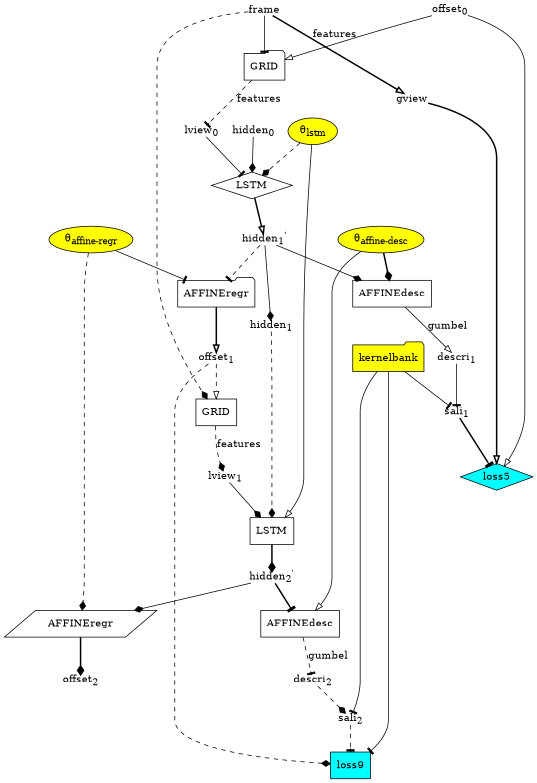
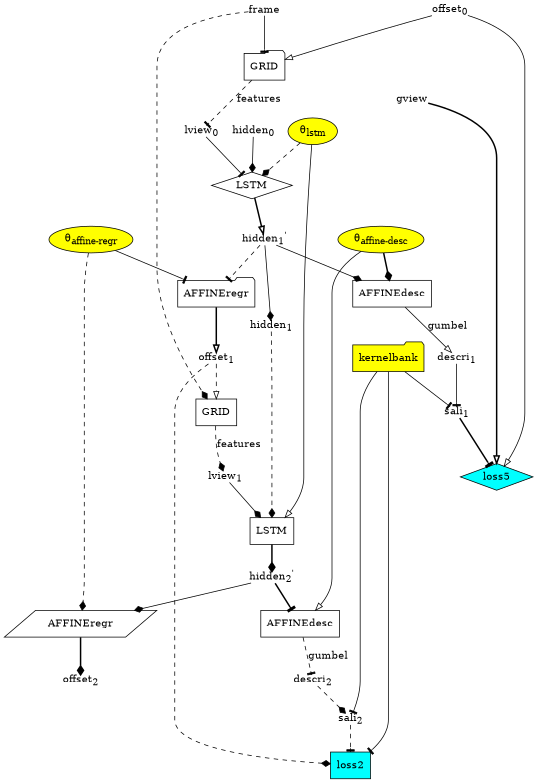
edge "frame" -> "gview": removed, label "features"
node "loss9": label "loss9" -> "loss2"
